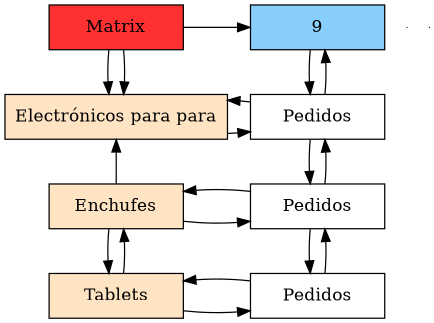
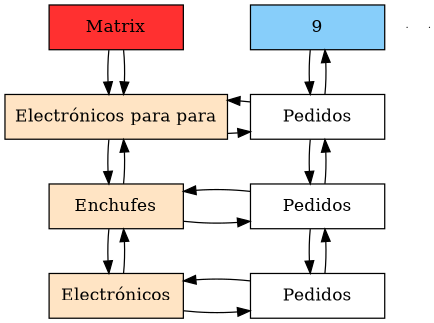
edge "Matrix" -> "9": removed
edge "Electrónicos para para" -> "Enchufes": added
node "Tablets": label "Tablets" -> "Electrónicos"
